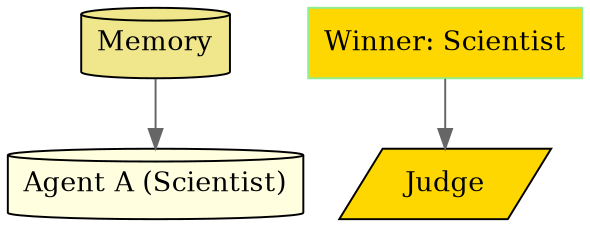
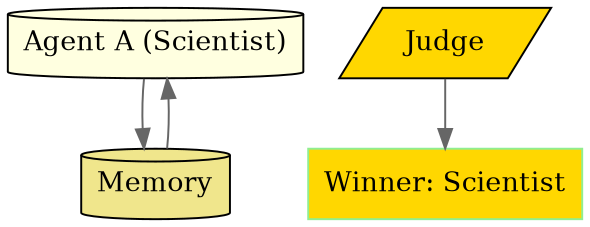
edge "Agent A (Scientist)" -> "Memory": added
edge "Winner: Scientist" -> "Judge": reversed
